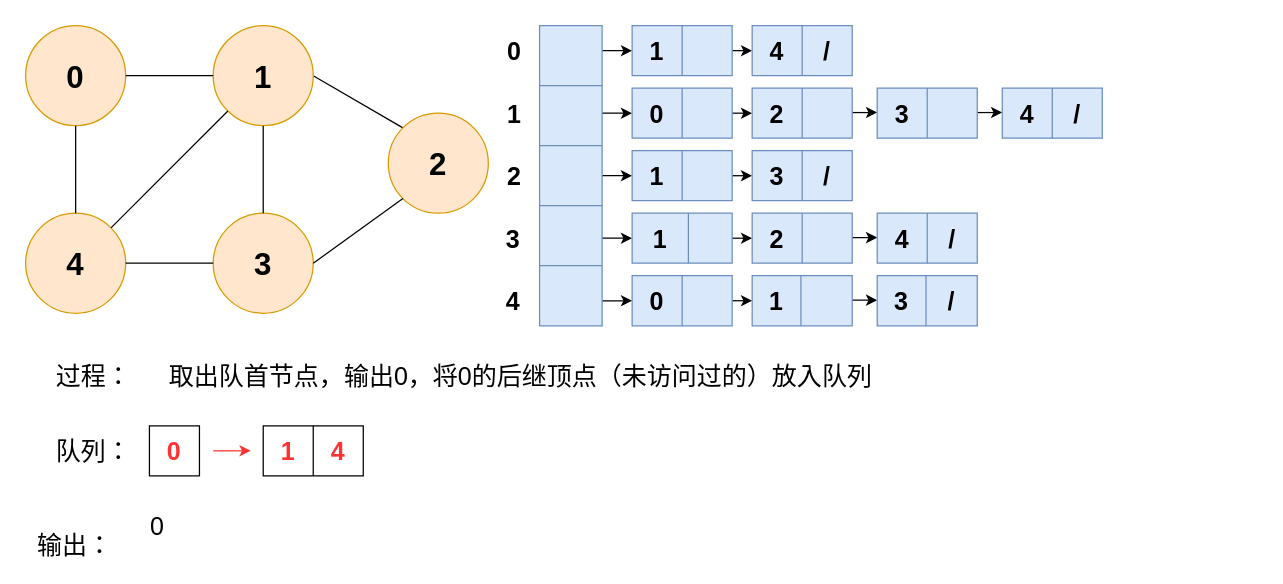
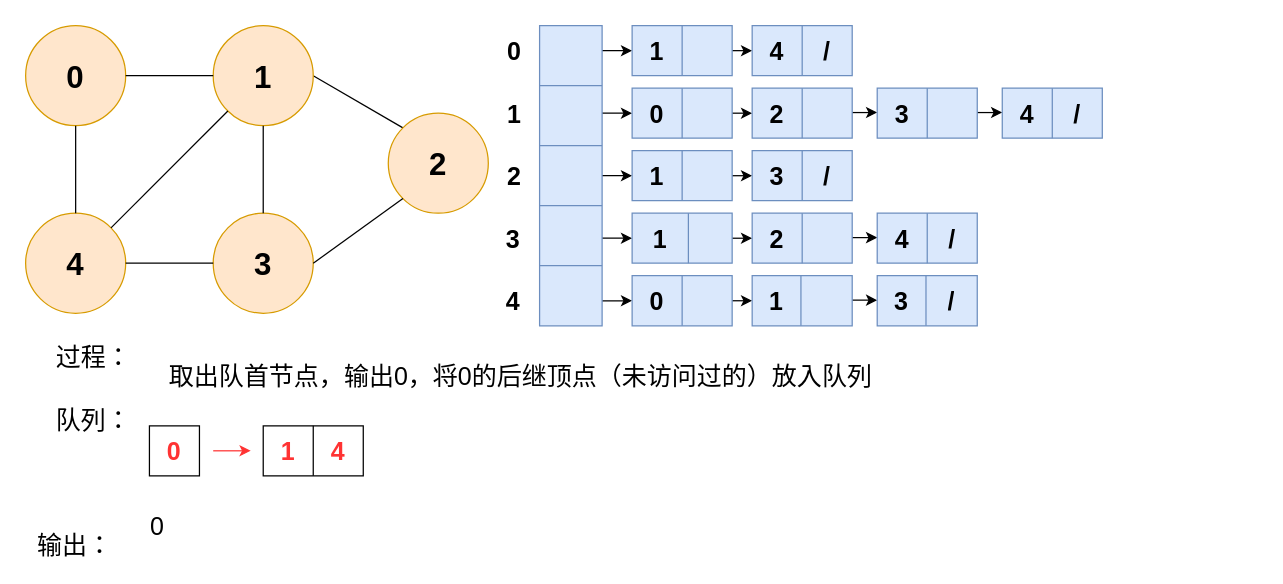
node "过程：": moved (94, 376) -> (94, 357)
node "队列：": moved (94, 451) -> (94, 419)
